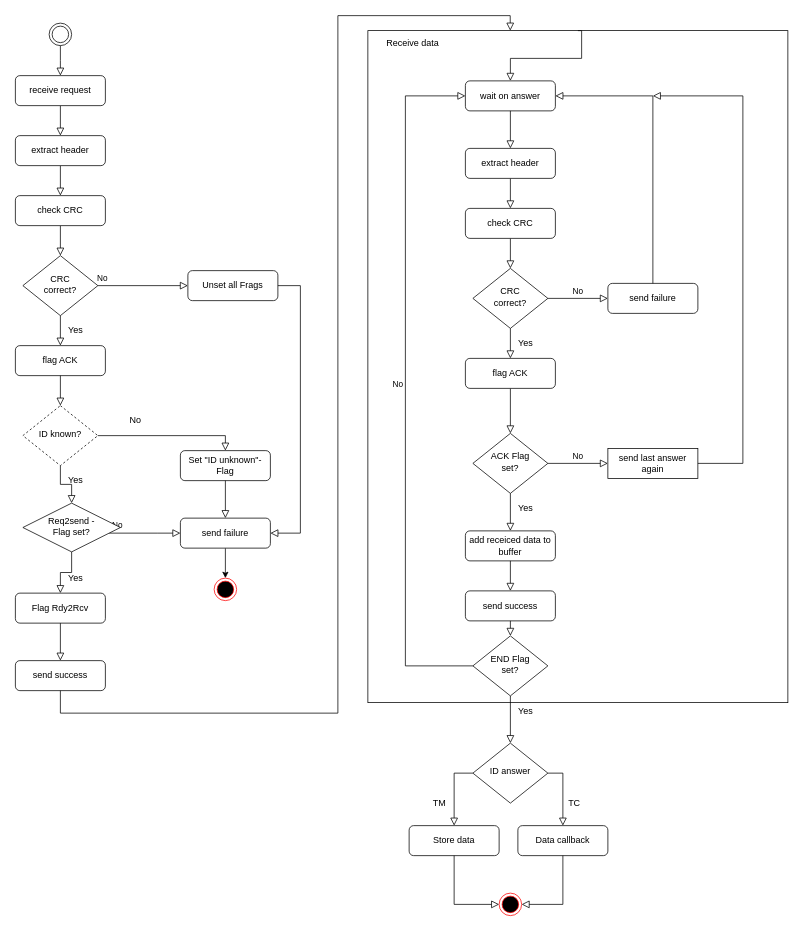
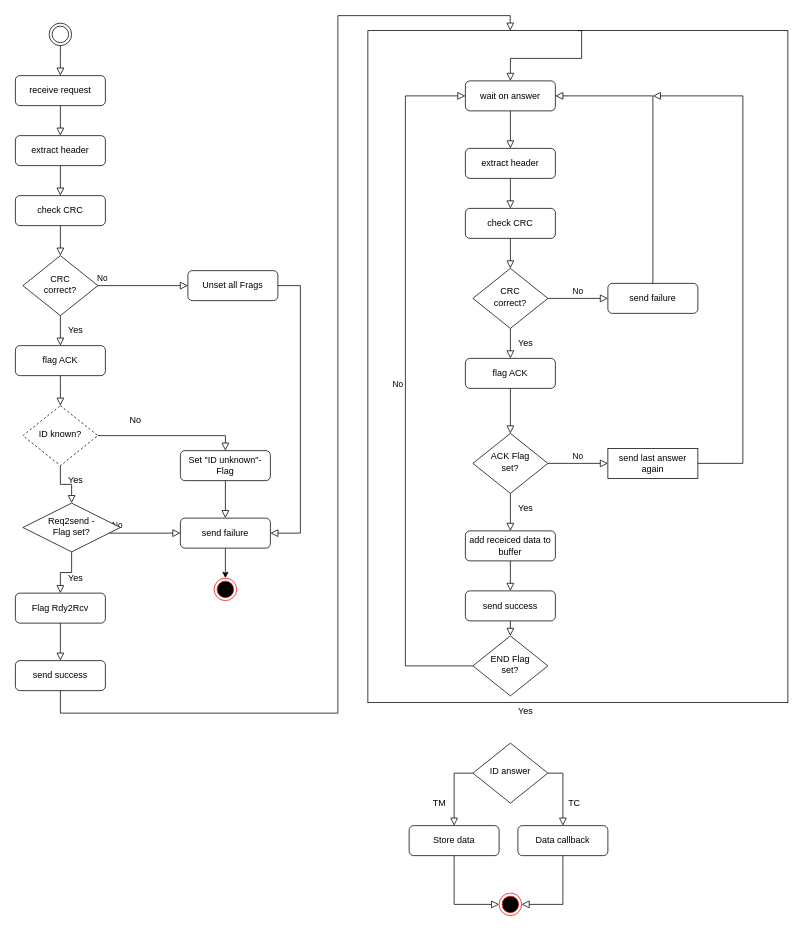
node "Receive data": removed
edge "END Flag set?" -> "ID answer": removed
